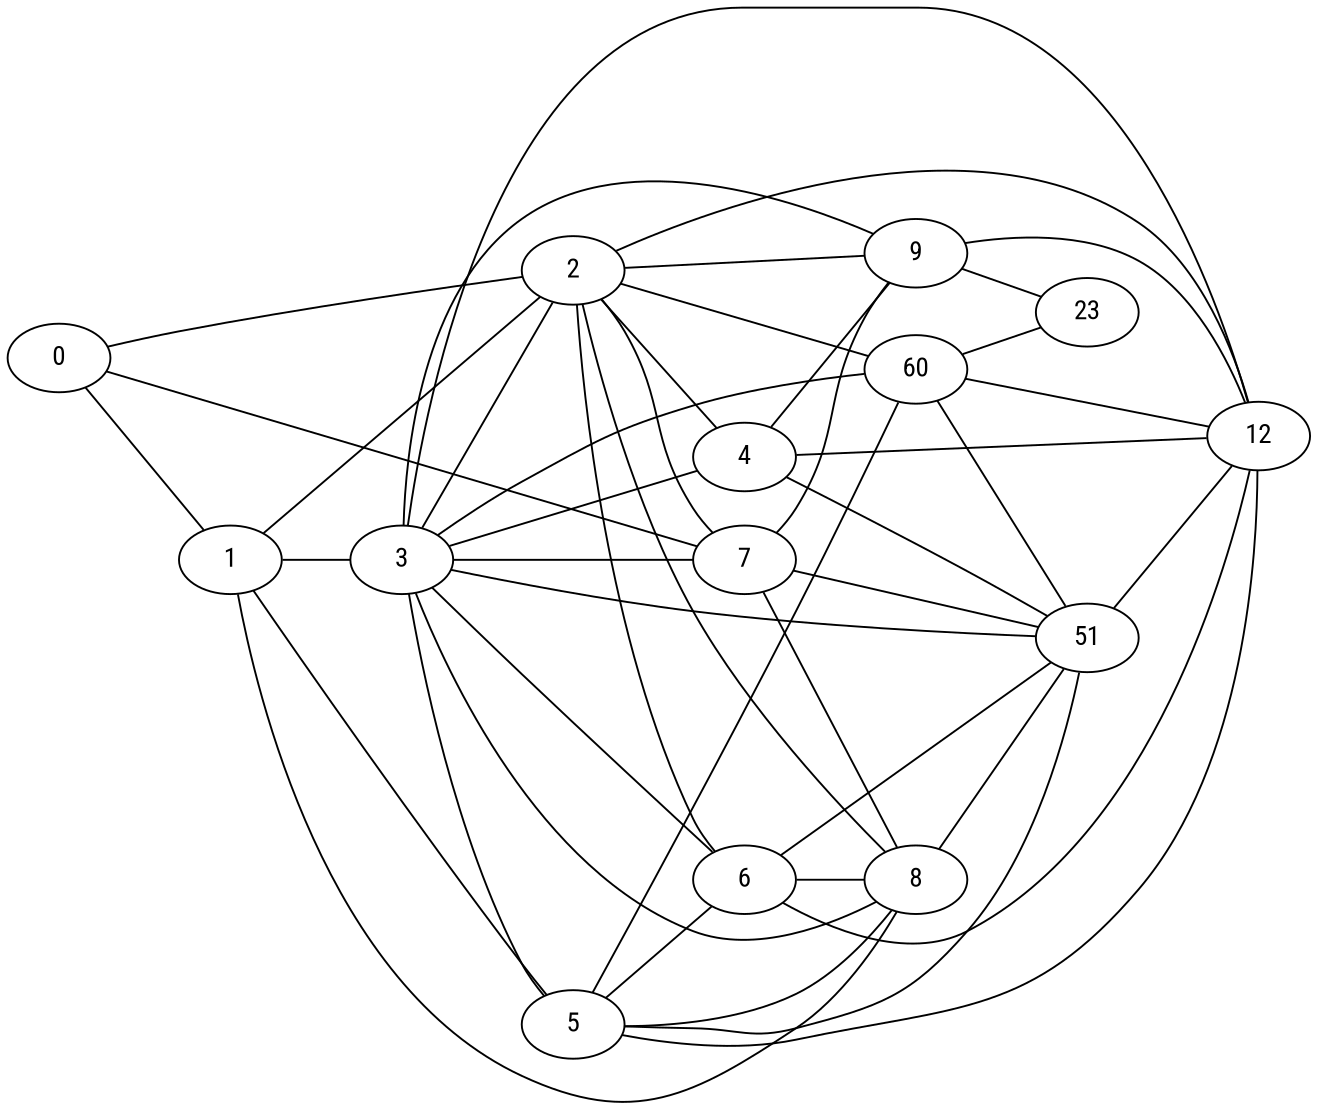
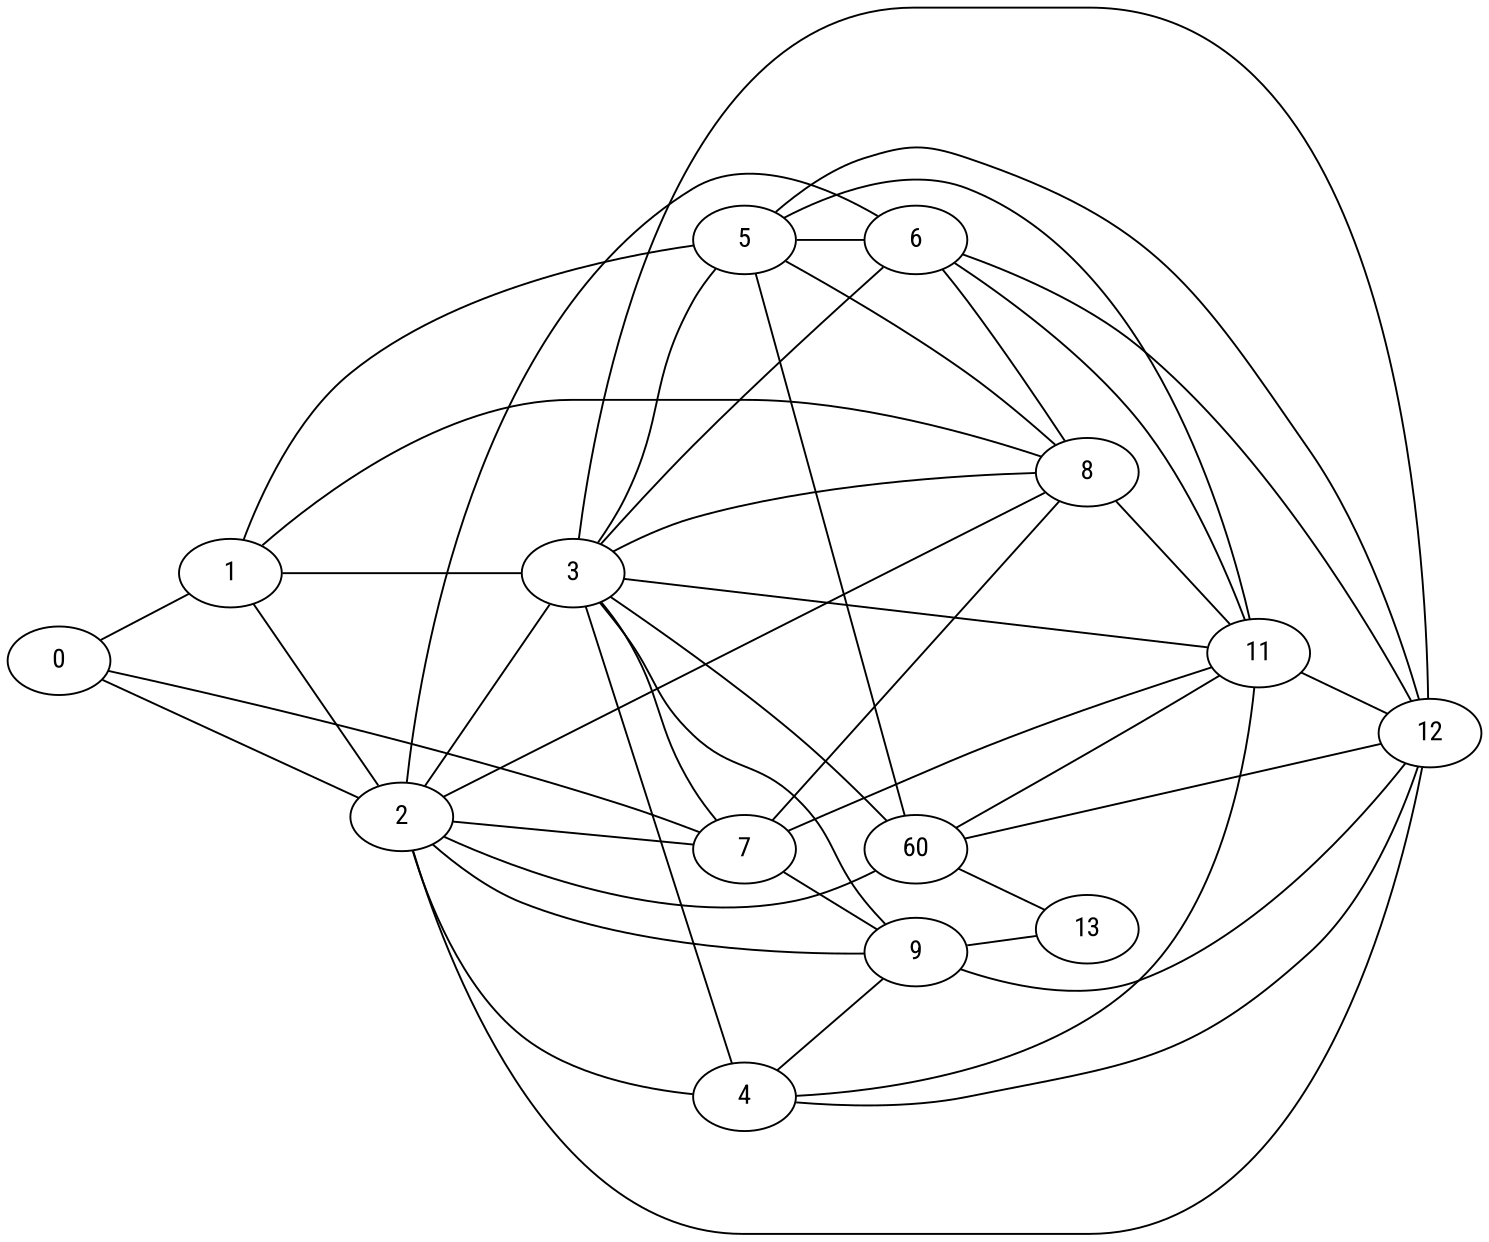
node "23": label "23" -> "13"
edge "3" -> "2": reversed
node "51": label "51" -> "11"
